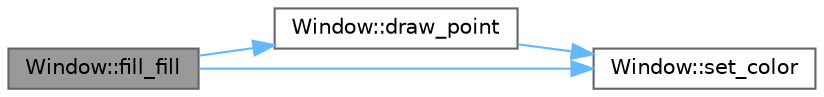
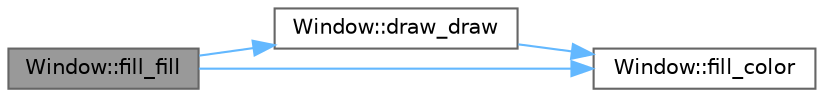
node "Window::draw_point": label "Window::draw_point" -> "Window::draw_draw"
node "Window::set_color": label "Window::set_color" -> "Window::fill_color"
